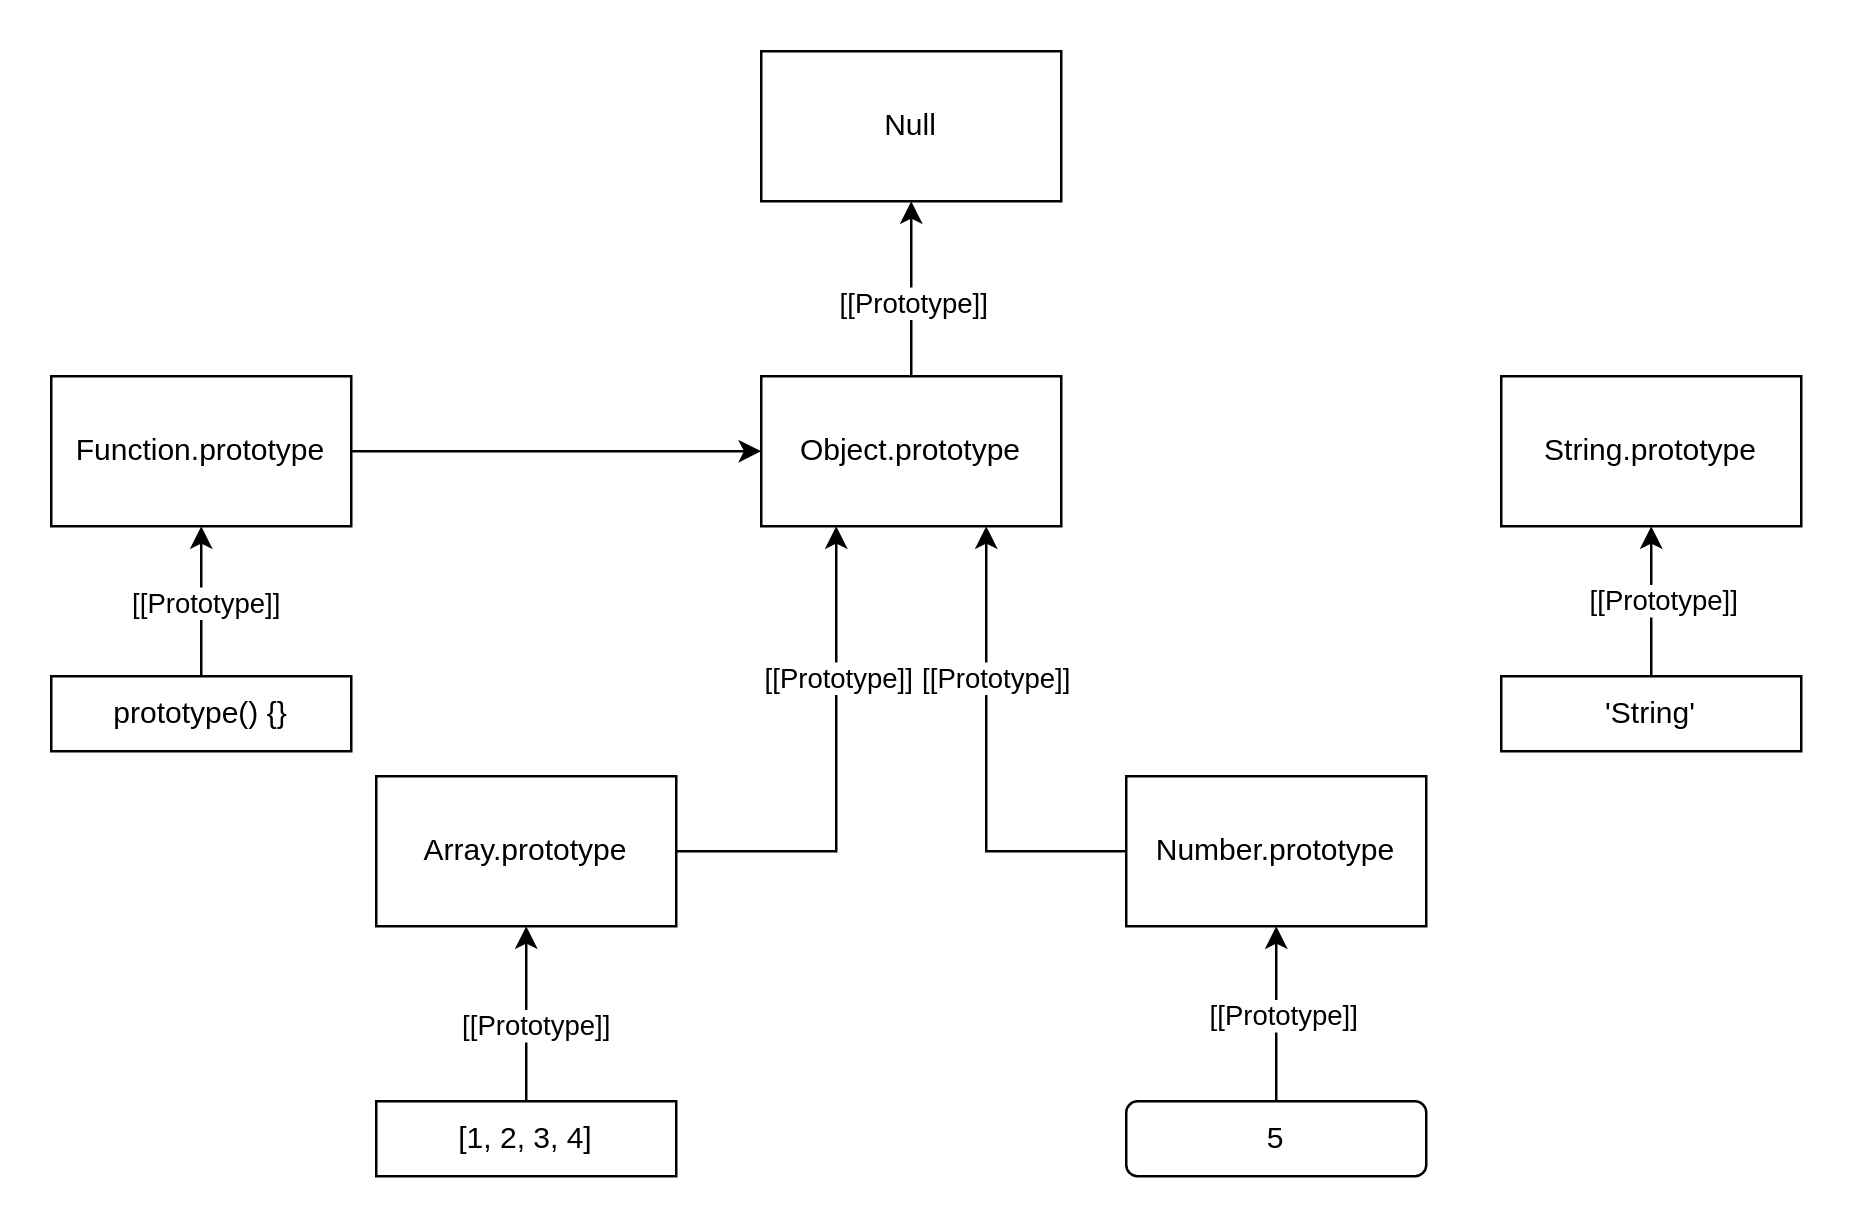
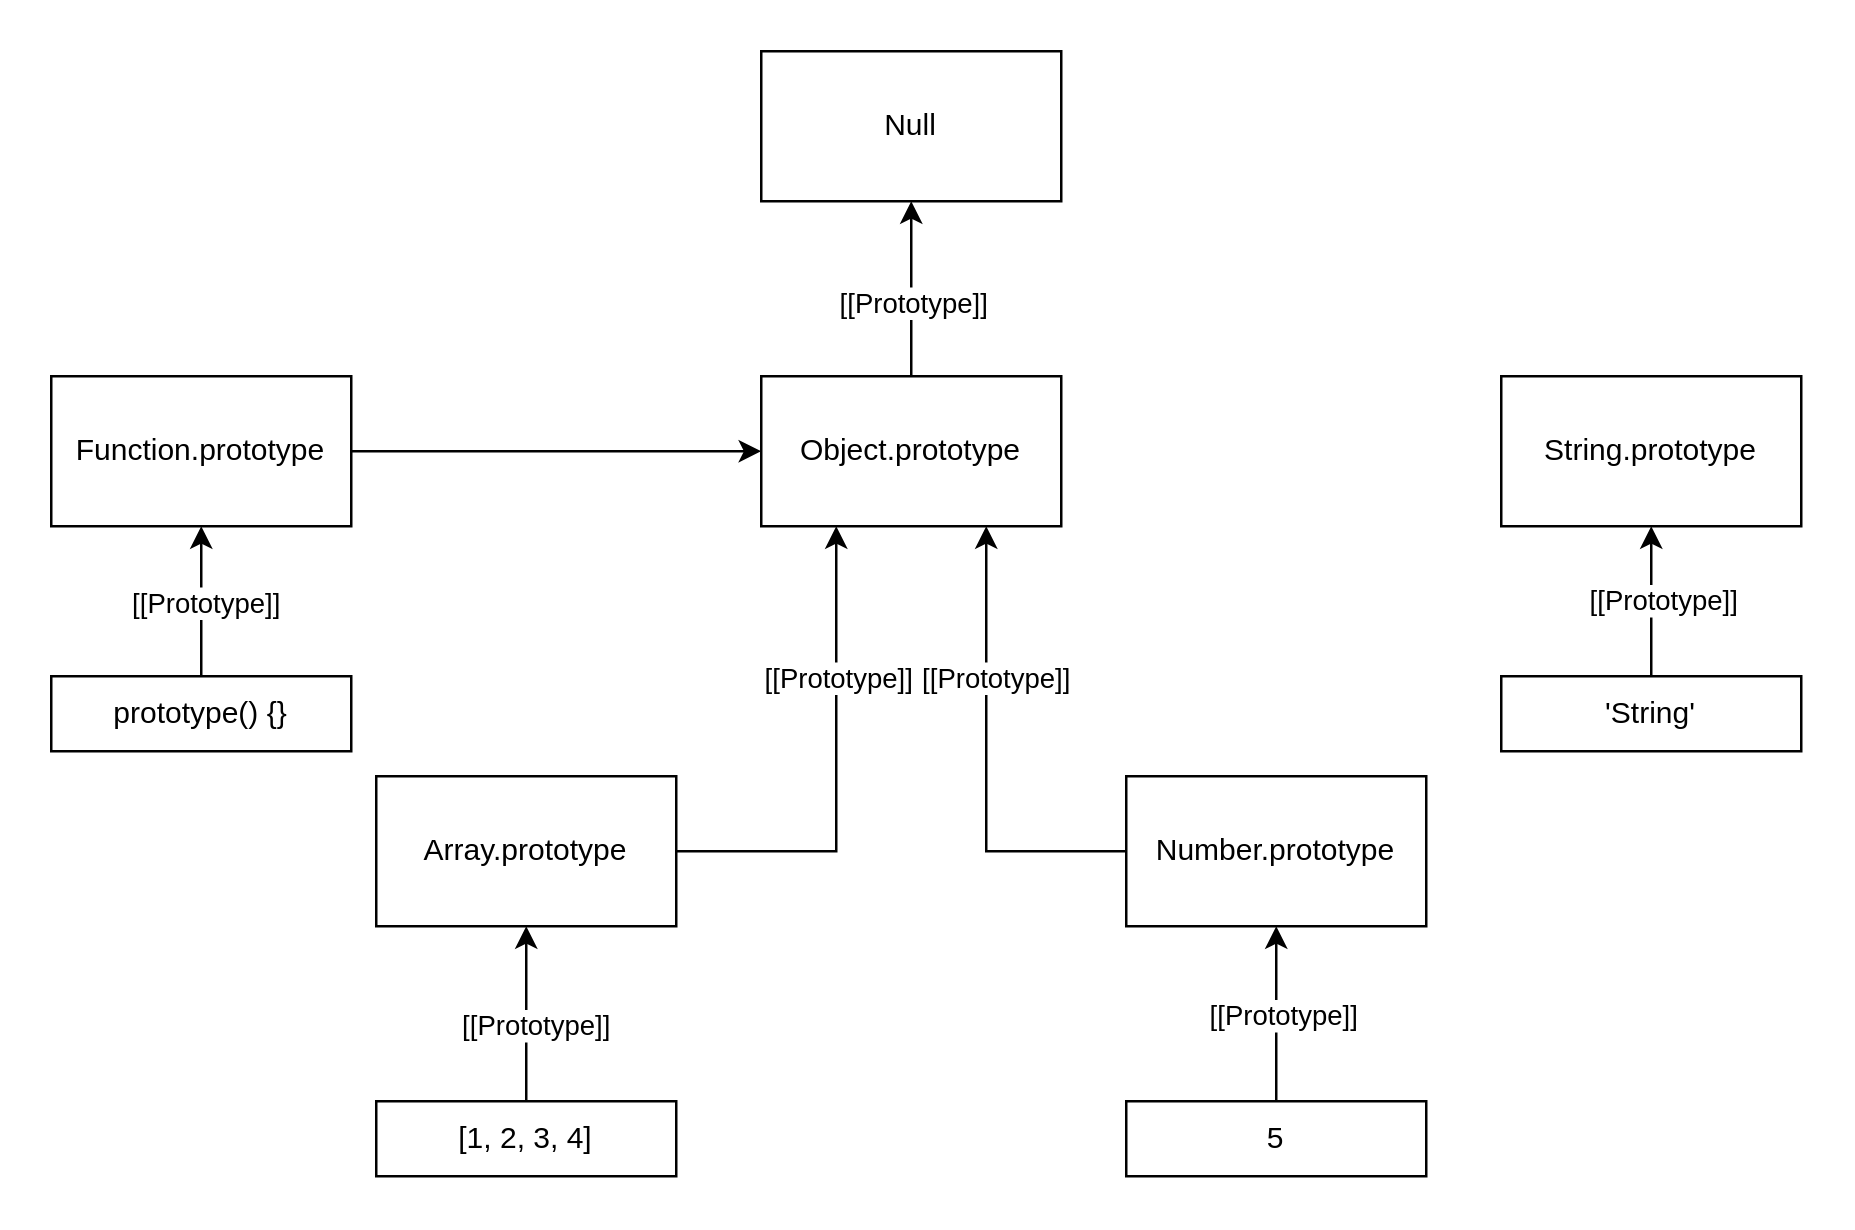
node "5": shape rounded rectangle -> rectangle
